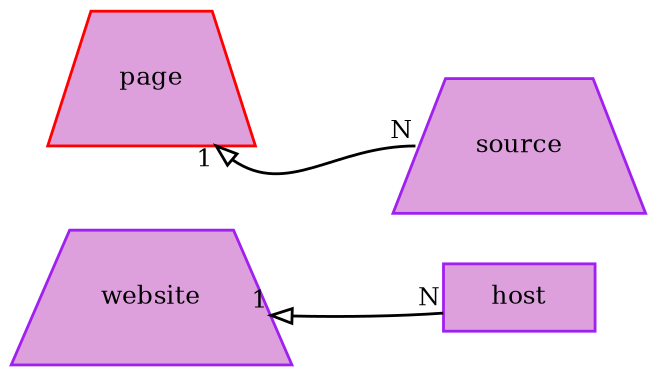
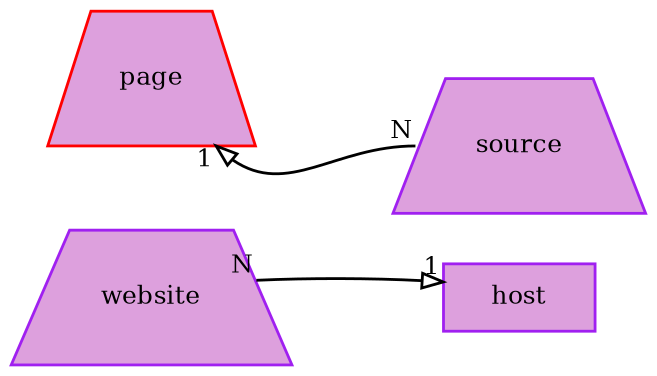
edge "host" -> "website": reversed
